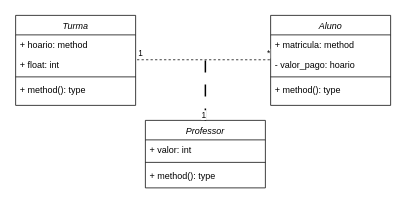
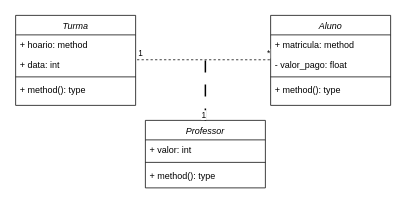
node "+ float: int": label "+ float: int" -> "+ data: int"
node "- valor_pago: hoario": label "- valor_pago: hoario" -> "- valor_pago: float"
